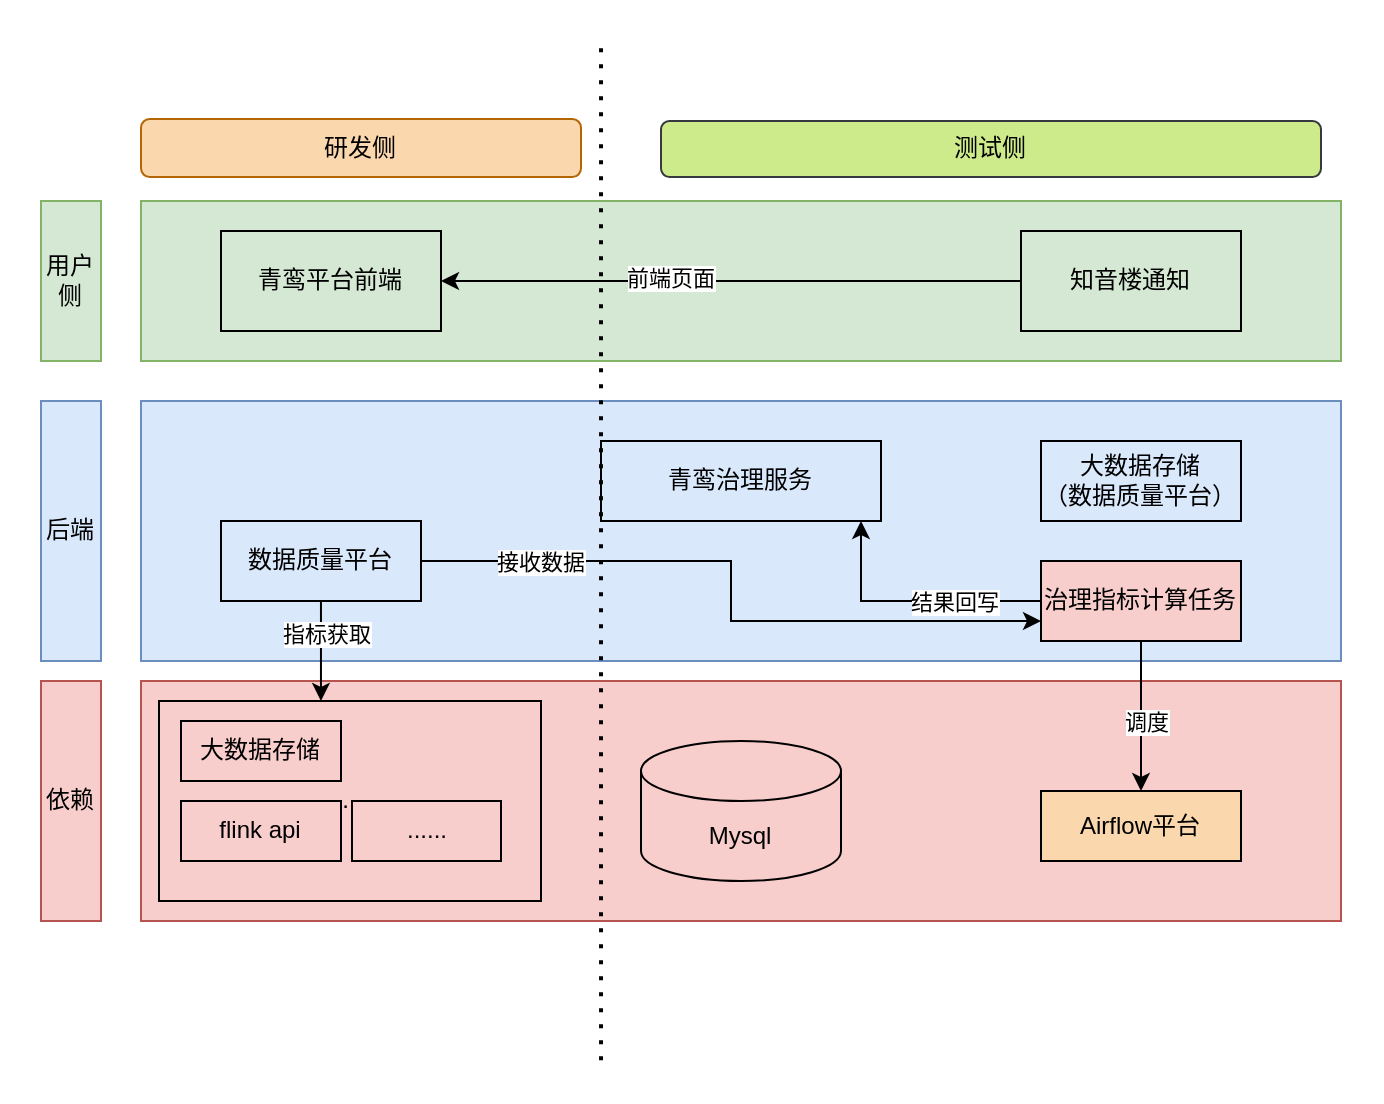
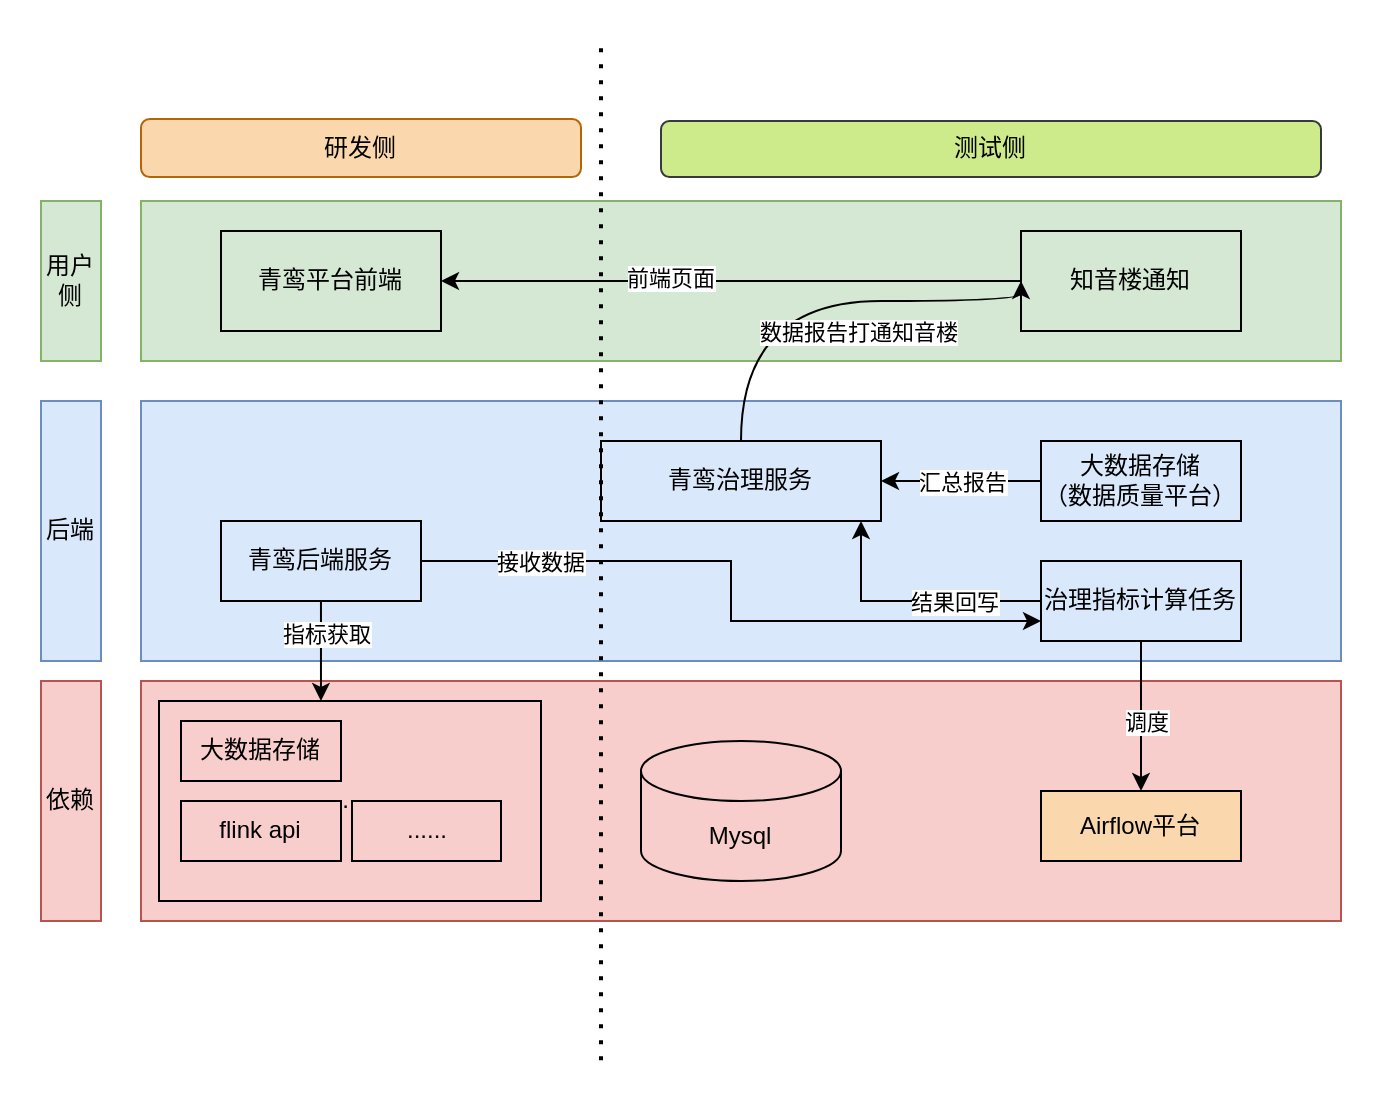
edge "青鸾治理服务" -> "知音楼通知": added, label "数据报告打通知音楼"
edge "大数据存储 （数据质量平台）" -> "青鸾治理服务": added, label "汇总报告"
node "数据质量平台": label "数据质量平台" -> "青鸾后端服务"
node "治理指标计算任务": fillcolor #f8cecc -> #dae8fc
